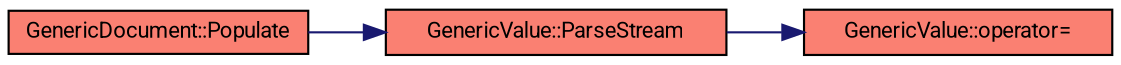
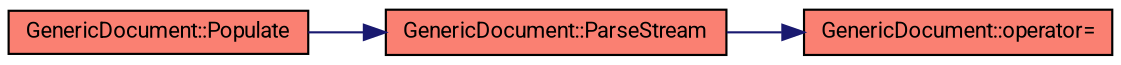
node "GenericValue::ParseStream": label "GenericValue::ParseStream" -> "GenericDocument::ParseStream"
node "GenericValue::operator=": label "GenericValue::operator=" -> "GenericDocument::operator="
